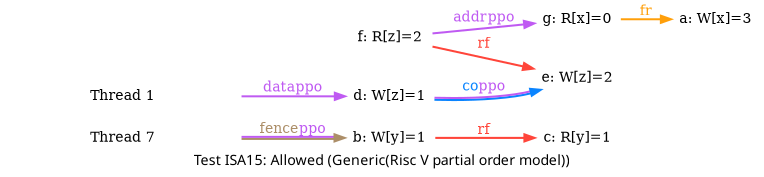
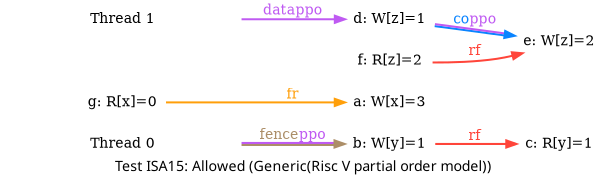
edge "f: R[z]=2" -> "g: R[x]=0": removed, label "addr ppo"
node "Thread 7": label "Thread 7" -> "Thread 0"
